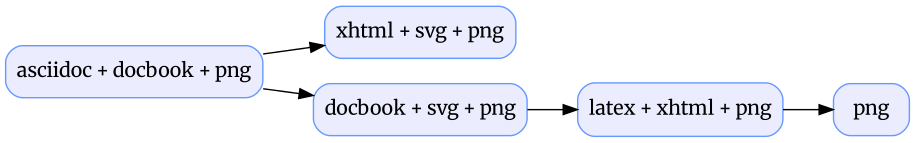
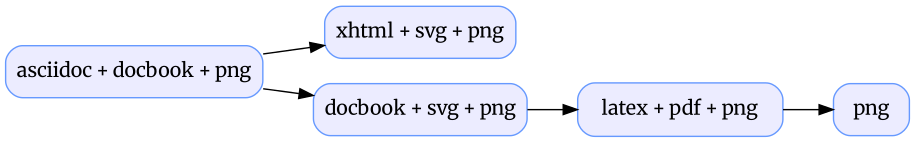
node "latex + xhtml + png": label "latex + xhtml + png" -> "latex + pdf + png"
